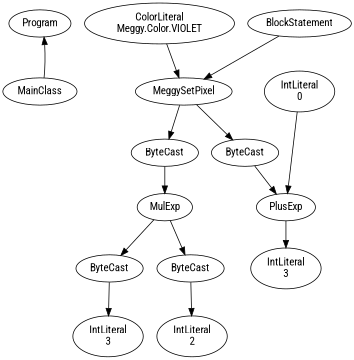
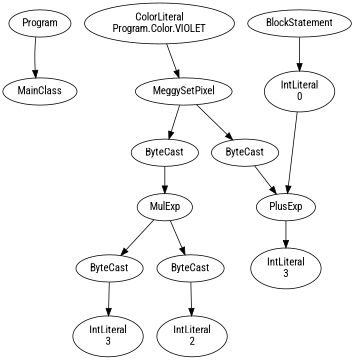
node "ColorLiteral Meggy.Color.VIOLET": label "ColorLiteral Meggy.Color.VIOLET" -> "ColorLiteral Program.Color.VIOLET"
edge "BlockStatement" -> "MeggySetPixel": now "BlockStatement" -> "IntLiteral 0"
edge "MainClass" -> "Program": reversed
